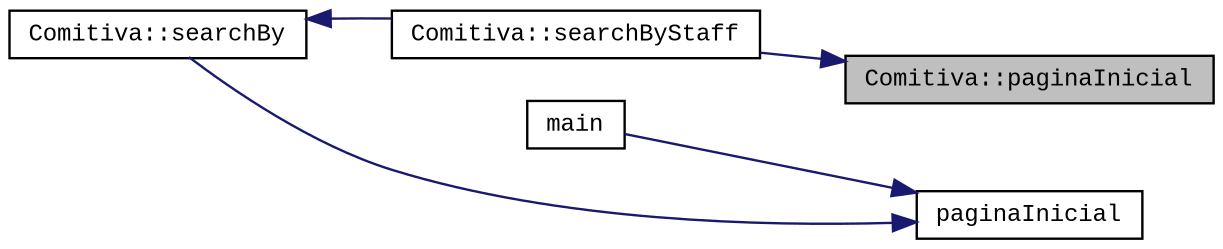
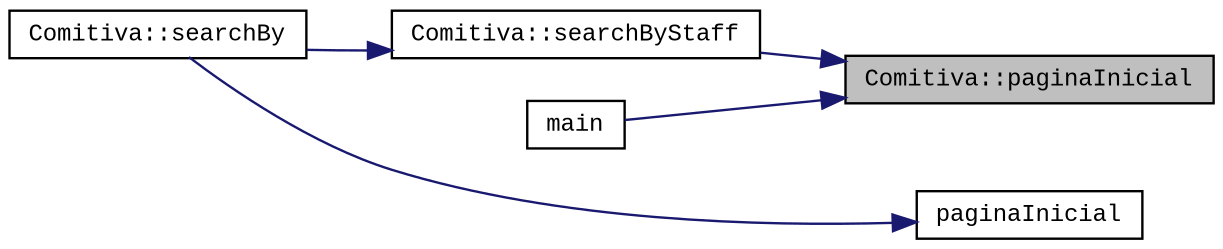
edge "Comitiva::searchByStaff" -> "Comitiva::searchBy": reversed
edge "main" -> "paginaInicial": now "main" -> "Comitiva::paginaInicial"
